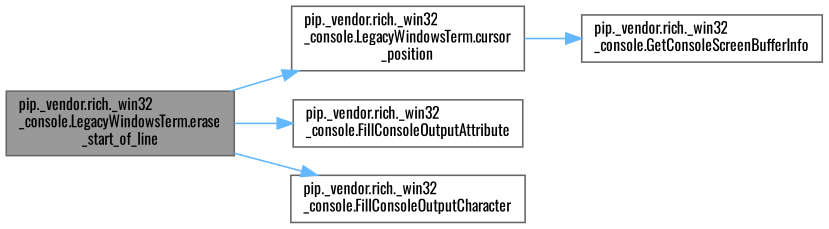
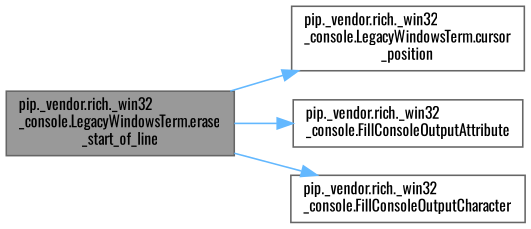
node "pip._vendor.rich._win32 _console.GetConsoleScreenBufferInfo": removed
